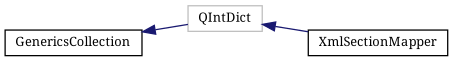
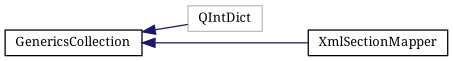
edge "XmlSectionMapper" -> "QIntDict": now "XmlSectionMapper" -> "GenericsCollection"
